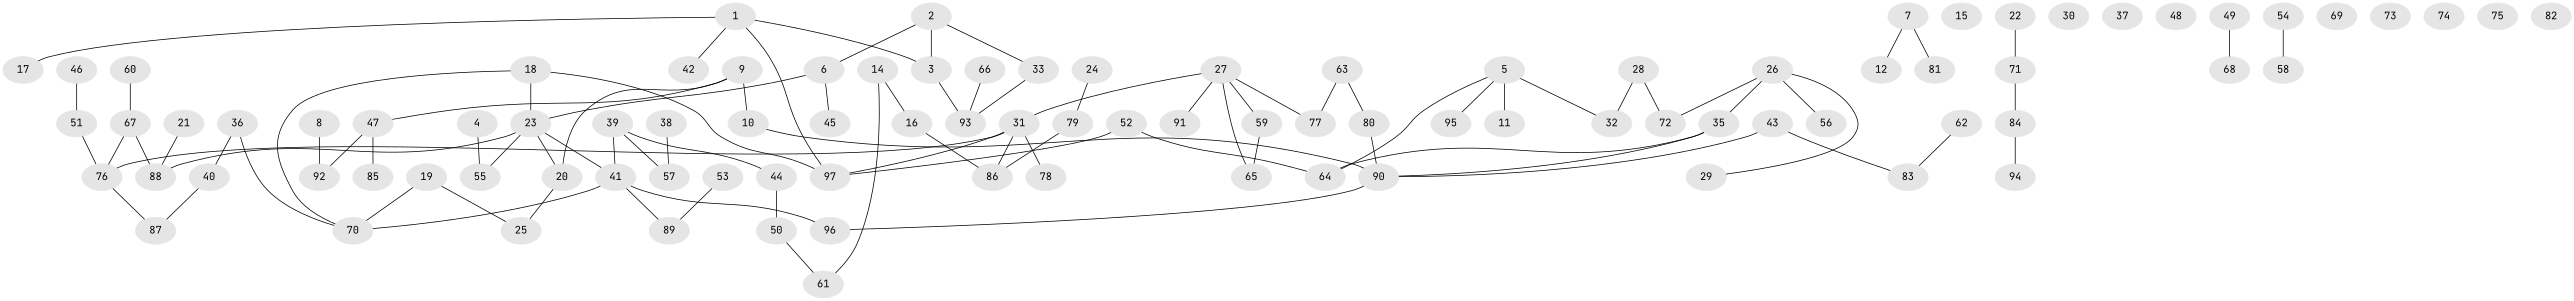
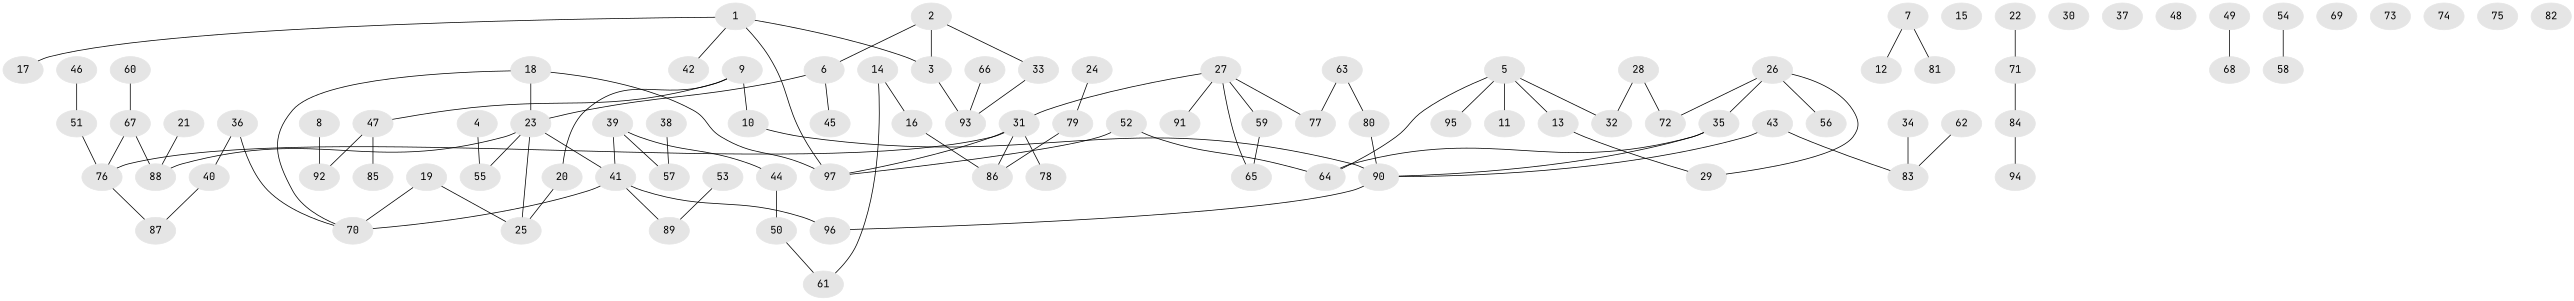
node "13": added
node "34": added
edge "23" -- "20": now "23" -- "25"
